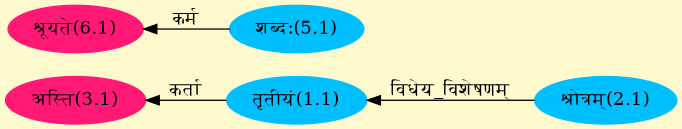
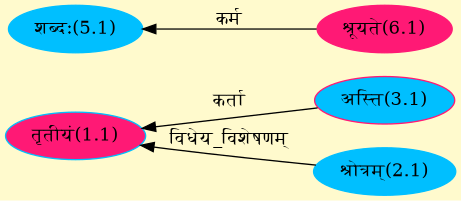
edge "शब्दः(5.1)" -> "श्रूयते(6.1)": reversed
node "अस्ति(3.1)": fillcolor #ff1975 -> #00bfff
edge "तृतीयं(1.1)" -> "अस्ति(3.1)": reversed
node "तृतीयं(1.1)": fillcolor #00bfff -> #ff1975
